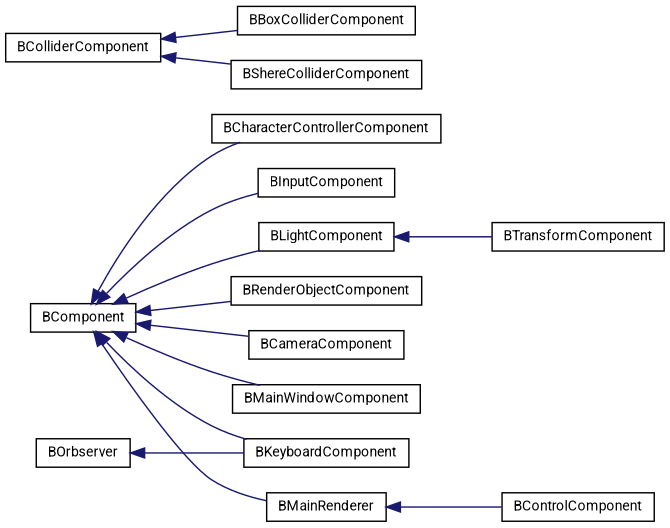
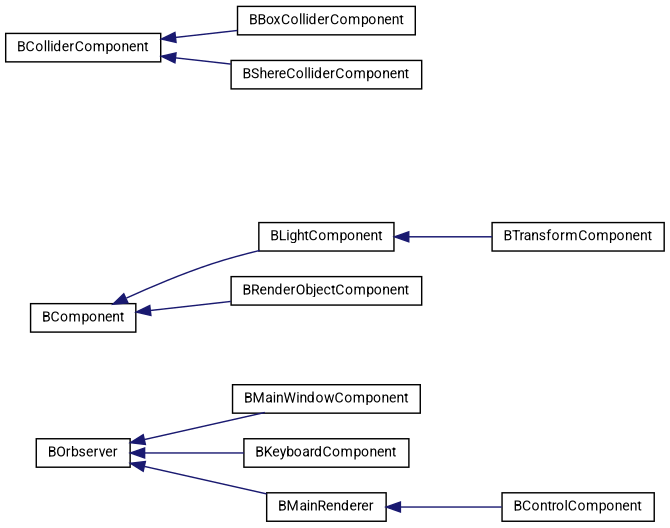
node "BCharacterControllerComponent": removed
node "BInputComponent": removed
node "BCameraComponent": removed
edge "BMainWindowComponent" -> "BComponent": now "BMainWindowComponent" -> "BOrbserver"
edge "BKeyboardComponent" -> "BComponent": removed
edge "BMainRenderer" -> "BComponent": now "BMainRenderer" -> "BOrbserver"
